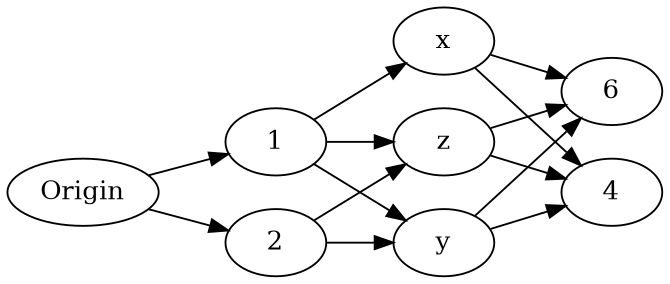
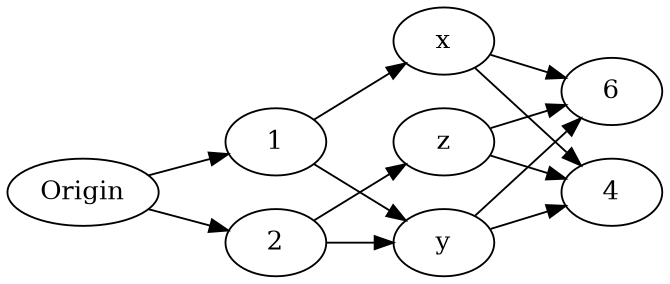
edge "1" -> "z": removed
